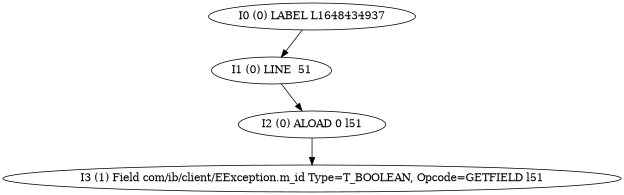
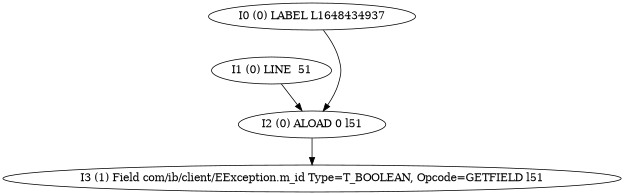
edge "I0 (0) LABEL L1648434937" -> "I1 (0) LINE  51": now "I0 (0) LABEL L1648434937" -> "I2 (0) ALOAD 0 l51"
